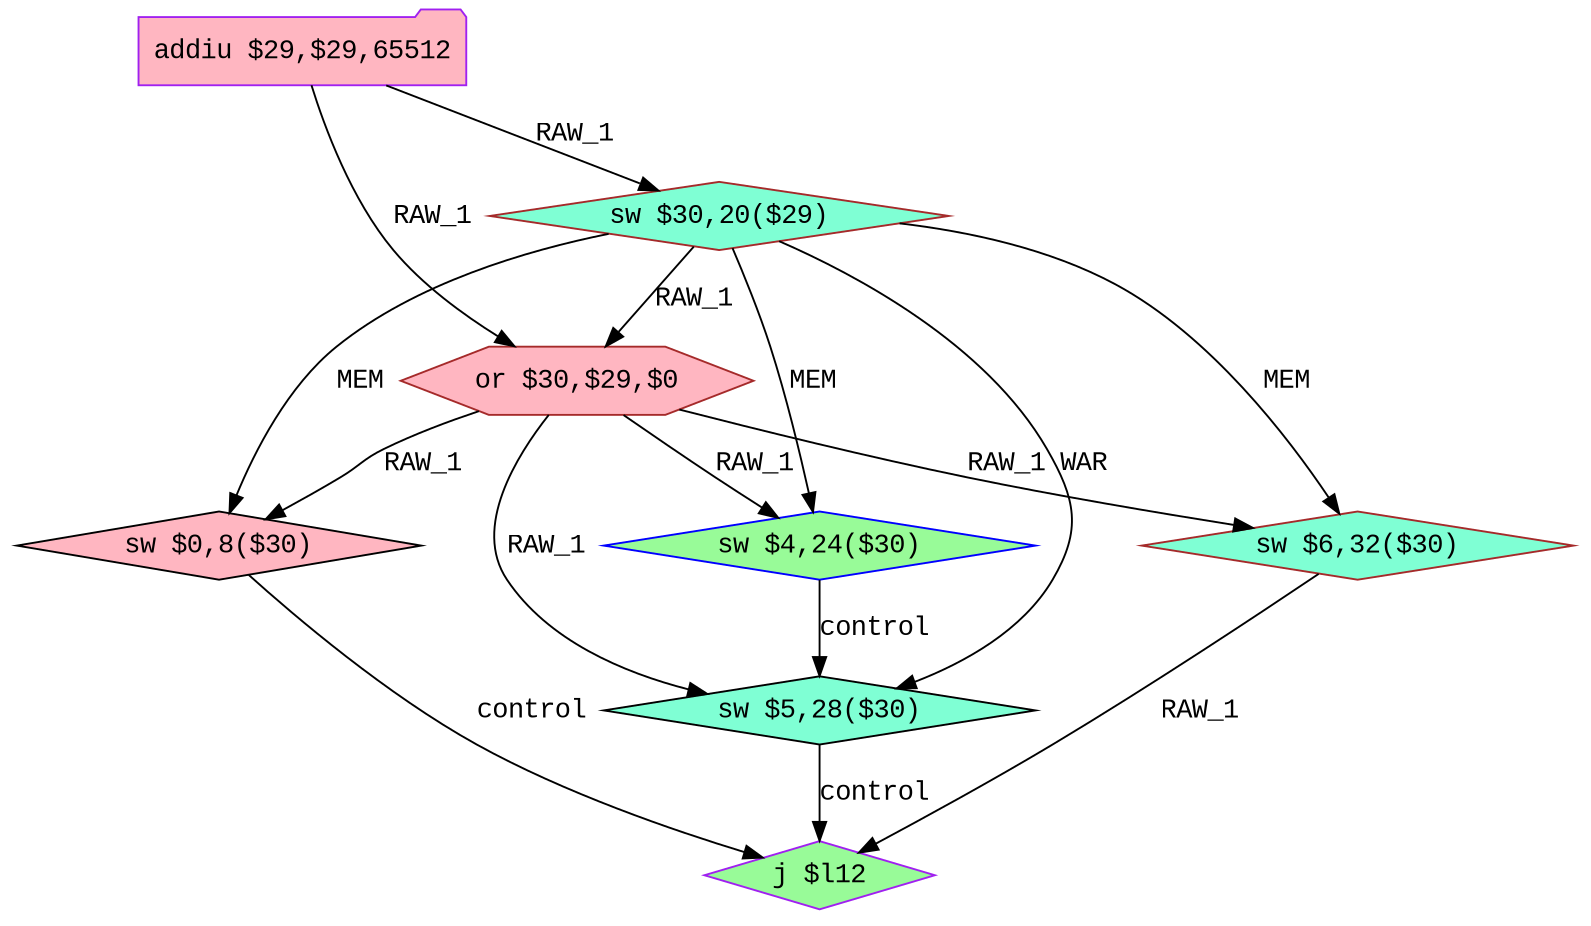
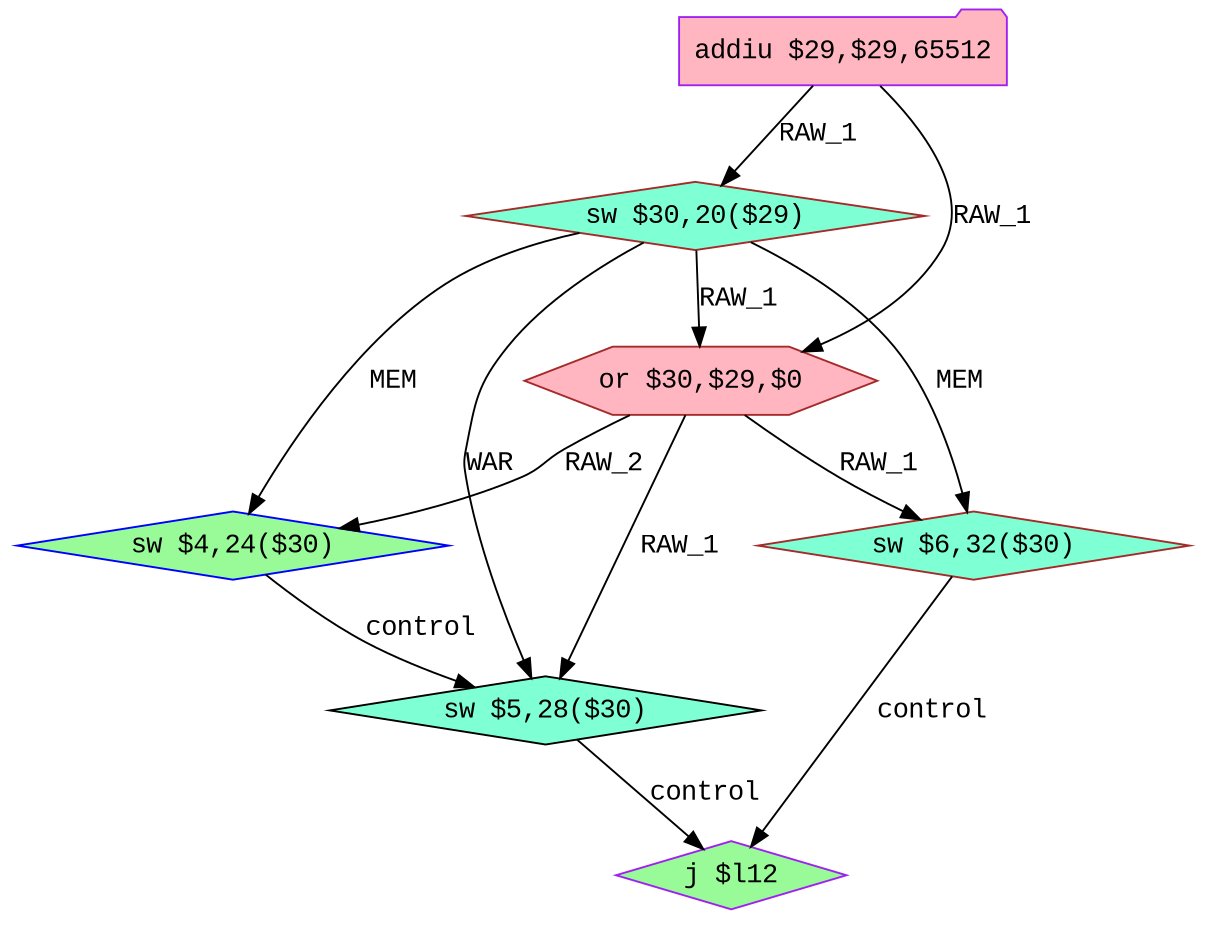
edge "or $30,$29,$0" -> "sw $4,24($30)": label "RAW_1" -> "RAW_2"
node "sw $0,8($30)": removed
edge "sw $6,32($30)" -> "j $l12": label "RAW_1" -> "control"
